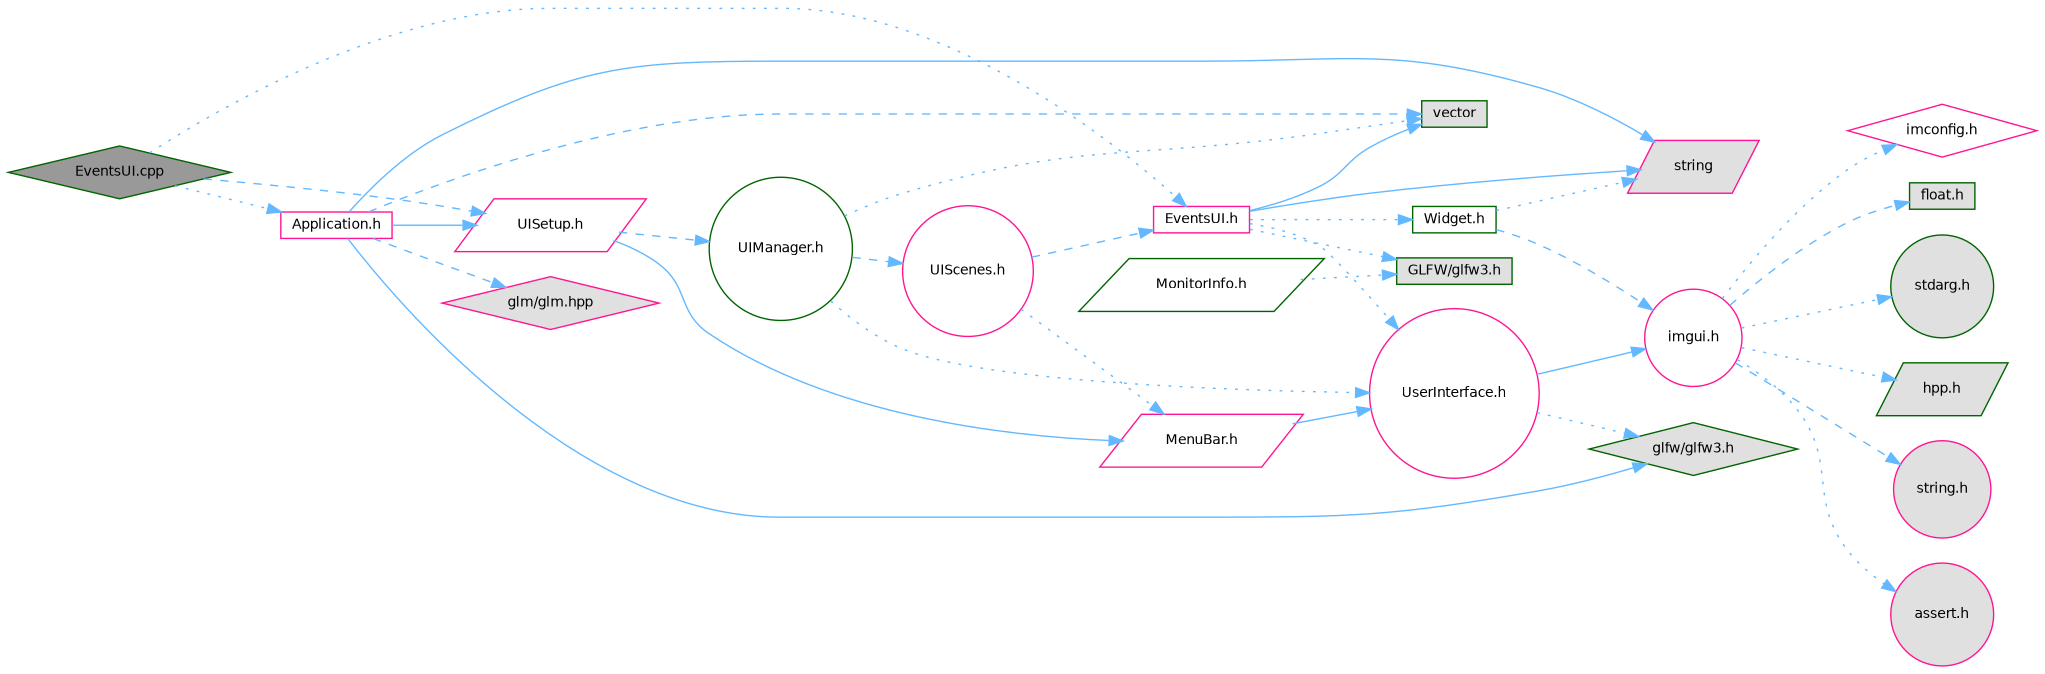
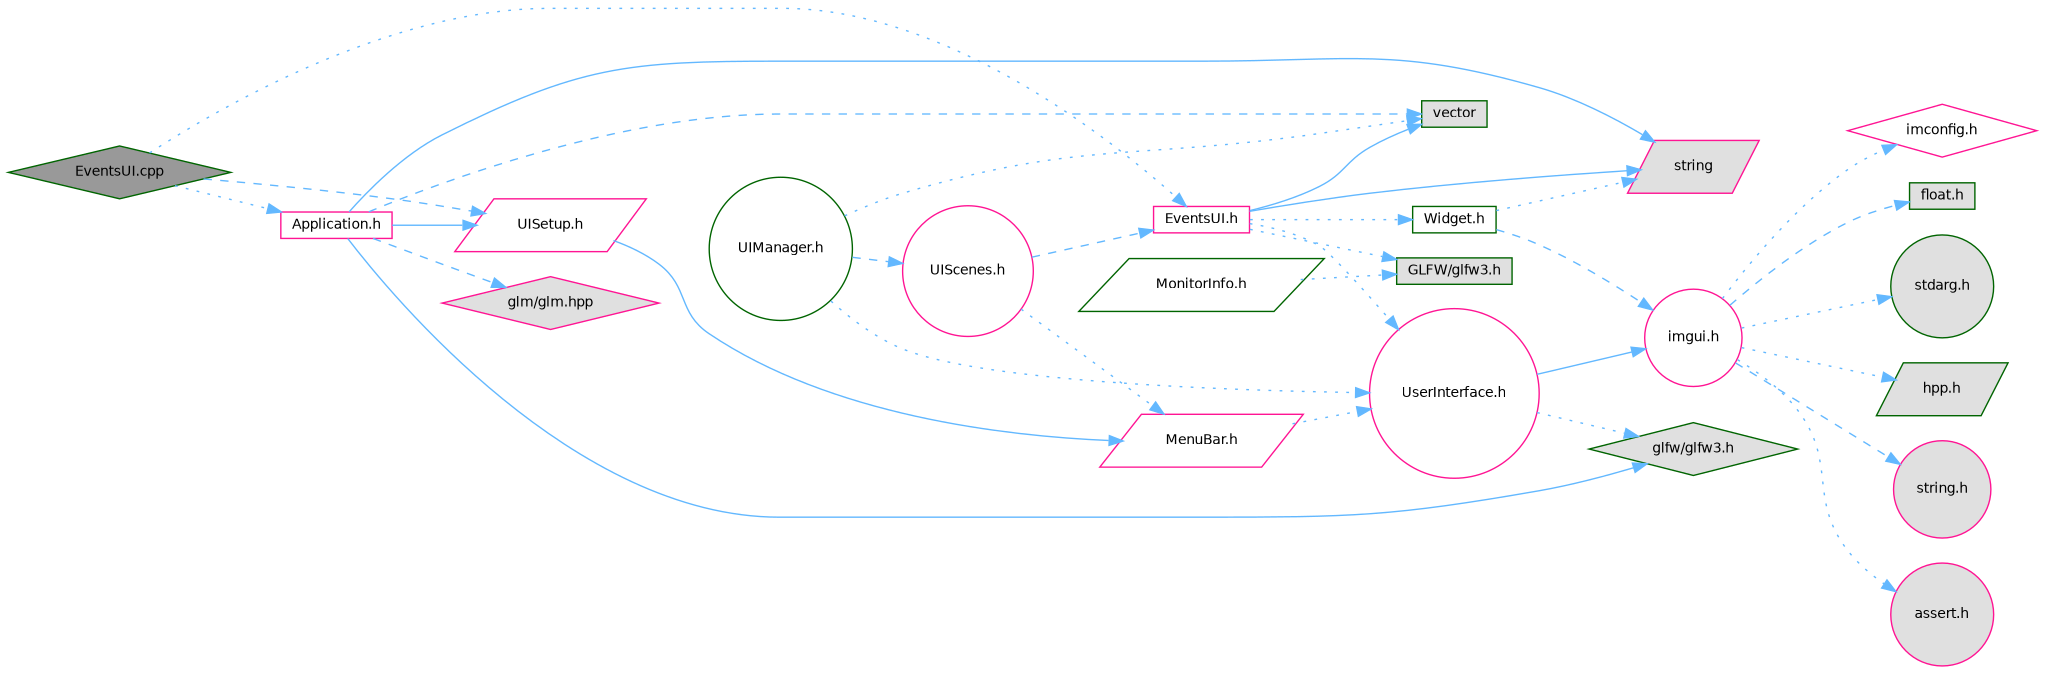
edge "UISetup.h" -> "UIManager.h": removed
edge "MenuBar.h" -> "UserInterface.h": style solid -> dotted
